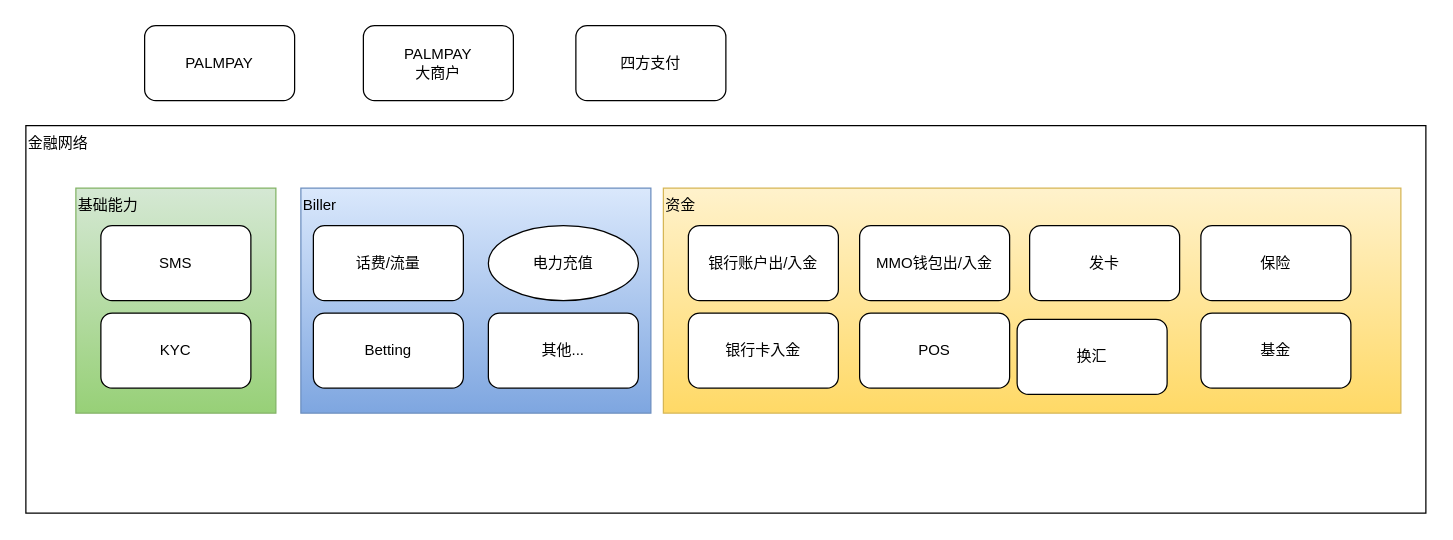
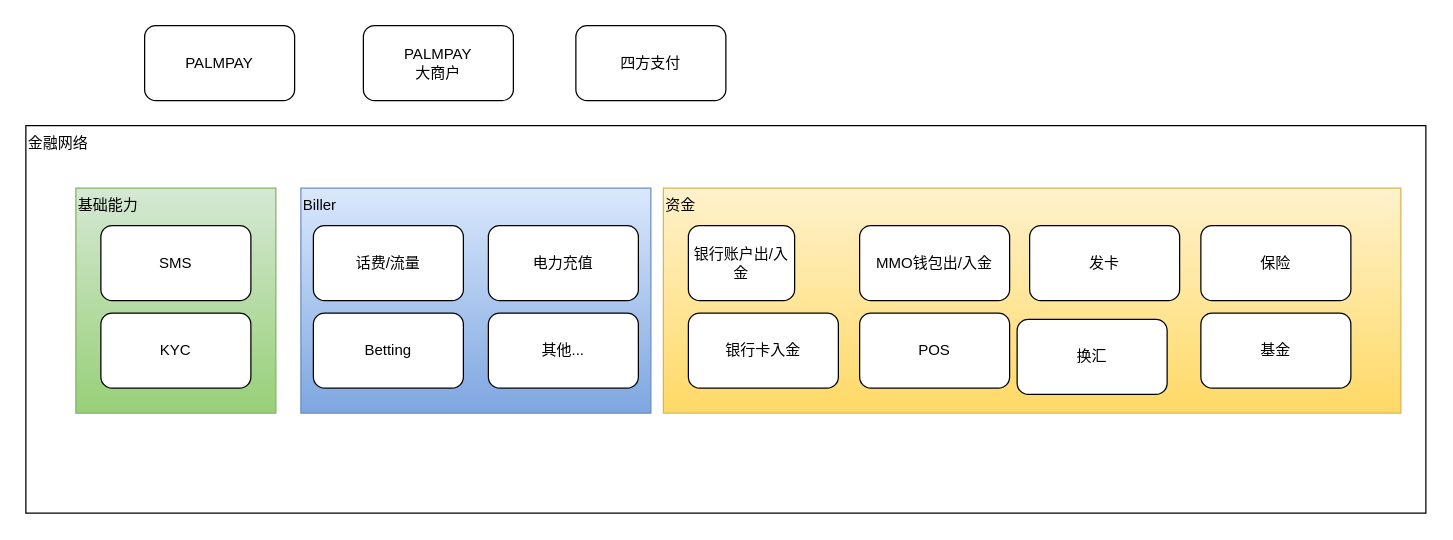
node "电力充值": shape ellipse -> rounded rectangle
node "银行账户出/入金": size 150x75 -> 106x75
